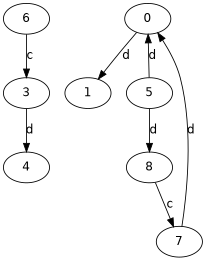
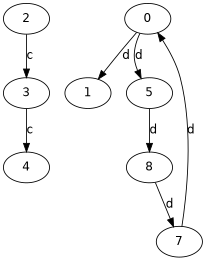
node "6": label "6" -> "2"
edge "5" -> "0": reversed
edge "3" -> "4": label "d" -> "c"
edge "8" -> "7": label "c" -> "d"
